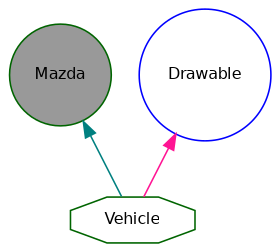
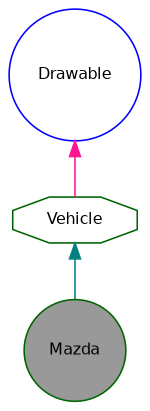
edge "Vehicle" -> "Mazda": reversed
